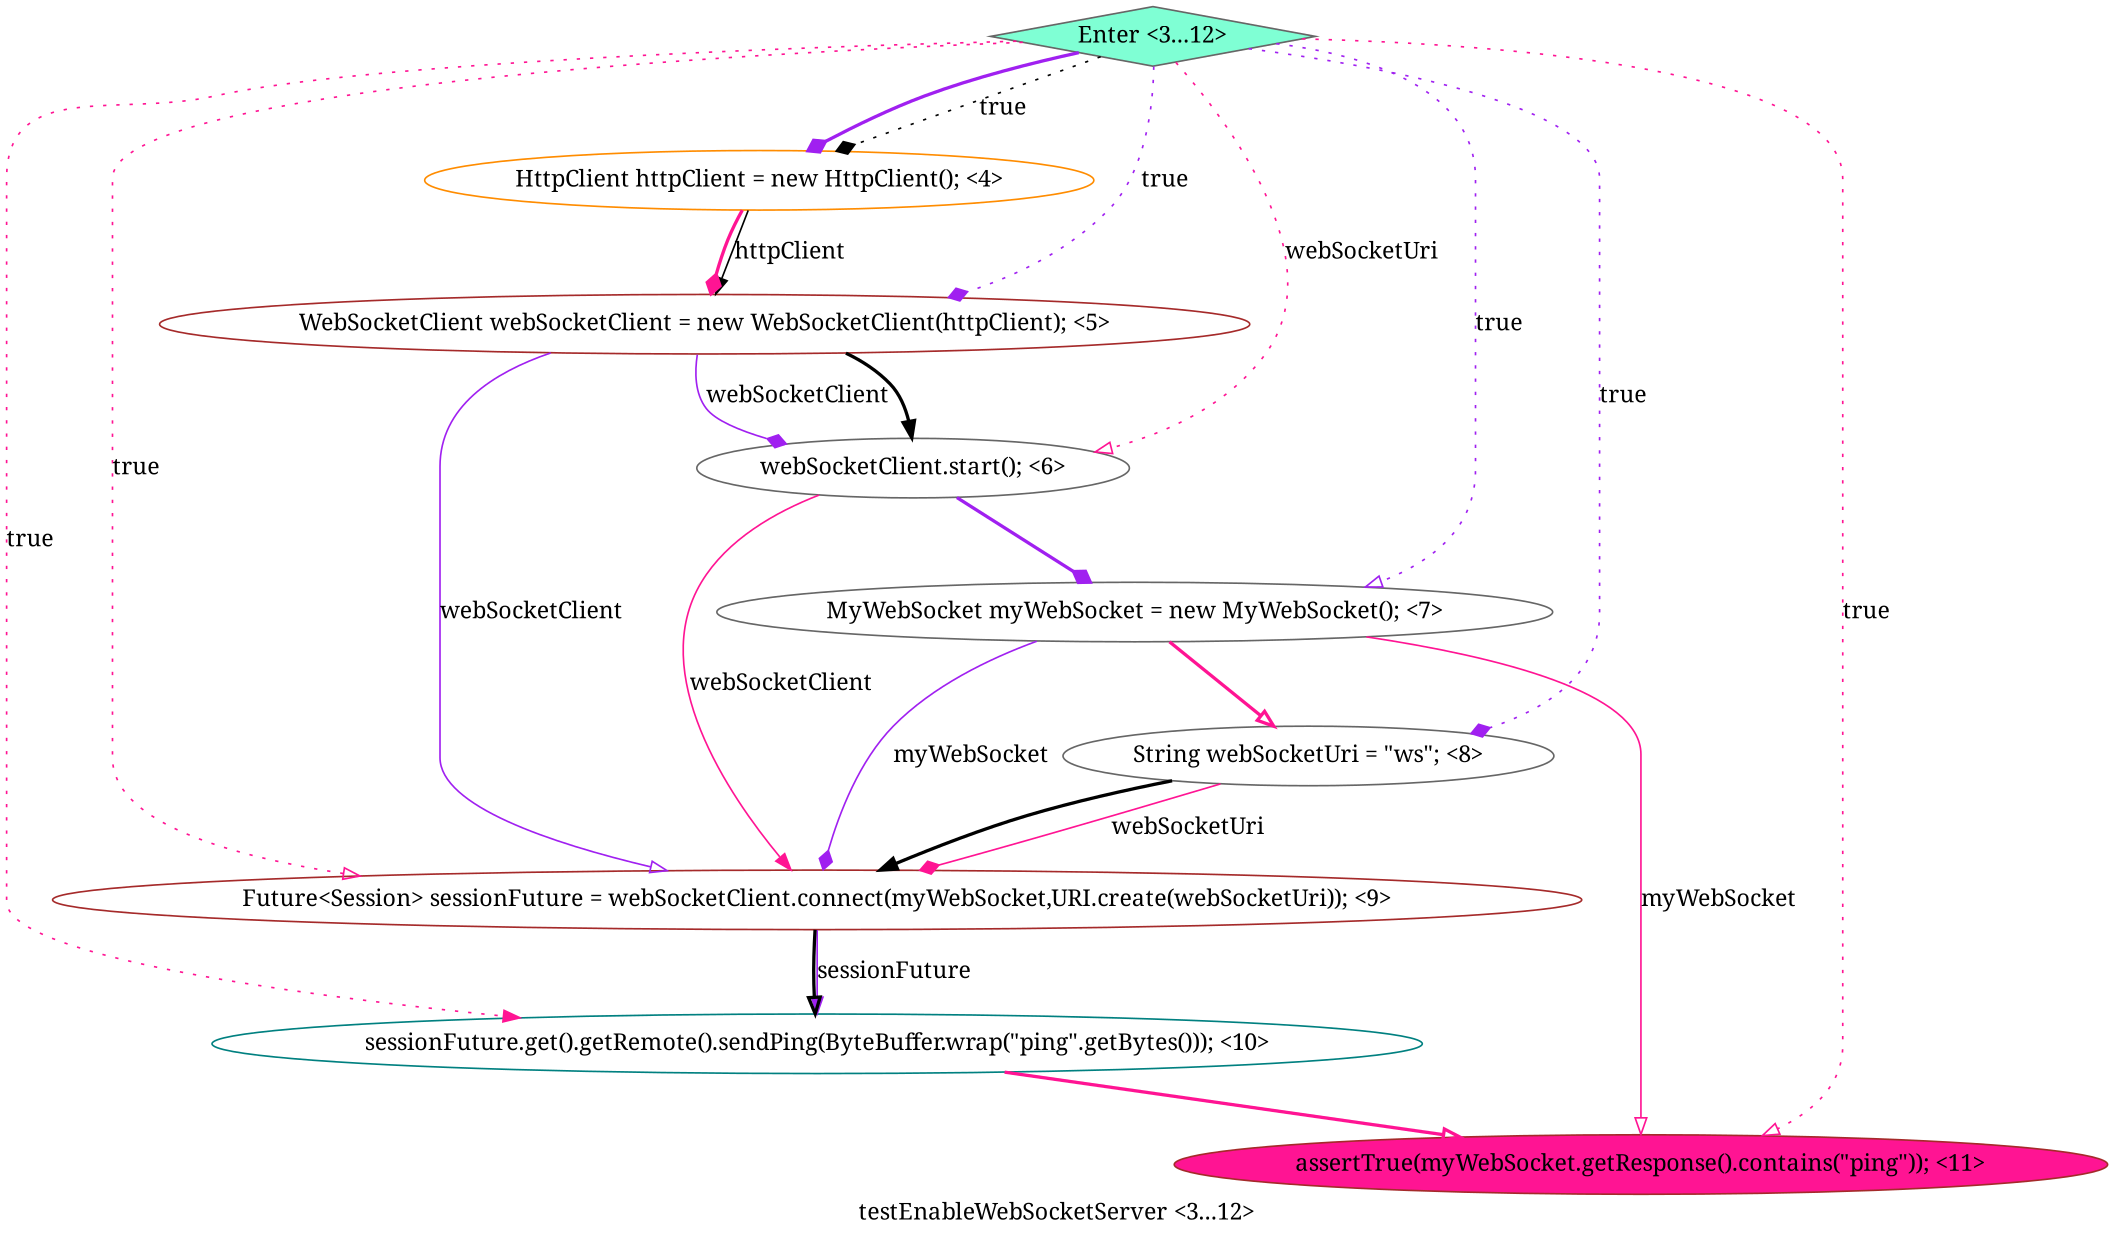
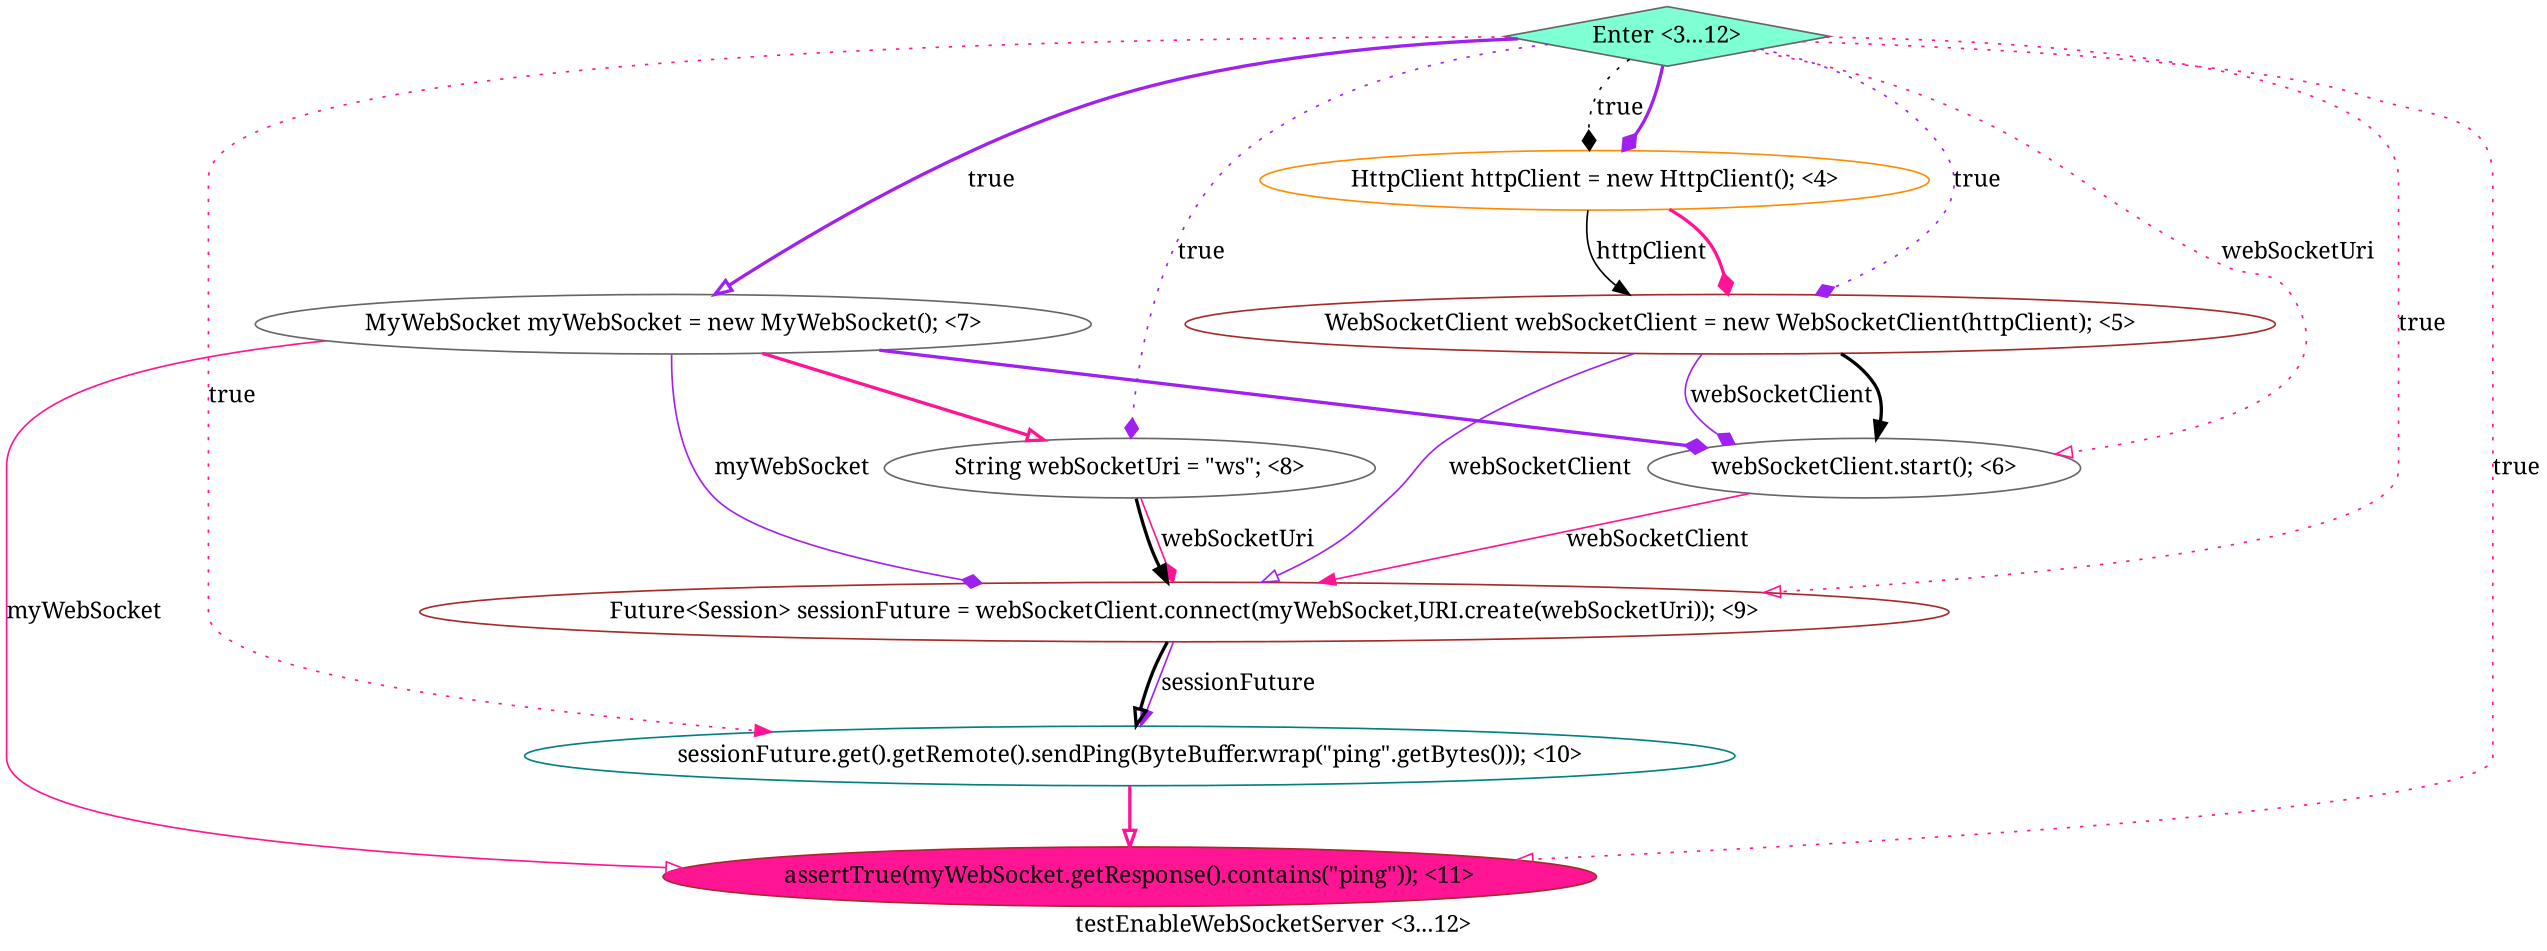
edge "Enter <3...12>" -> "MyWebSocket myWebSocket = new MyWebSocket(); <7>": style dotted -> bold
edge "webSocketClient.start(); <6>" -> "MyWebSocket myWebSocket = new MyWebSocket(); <7>": reversed
